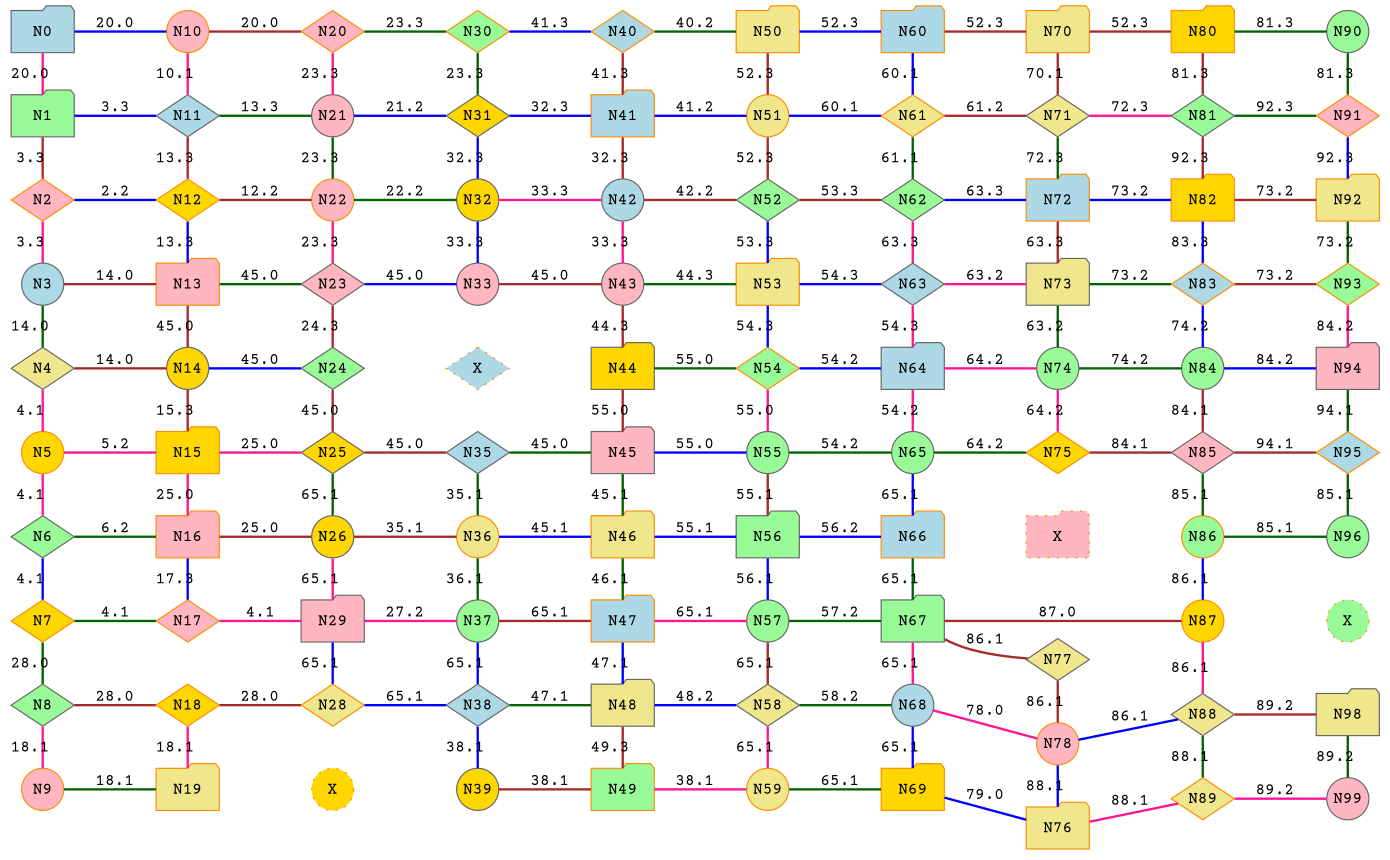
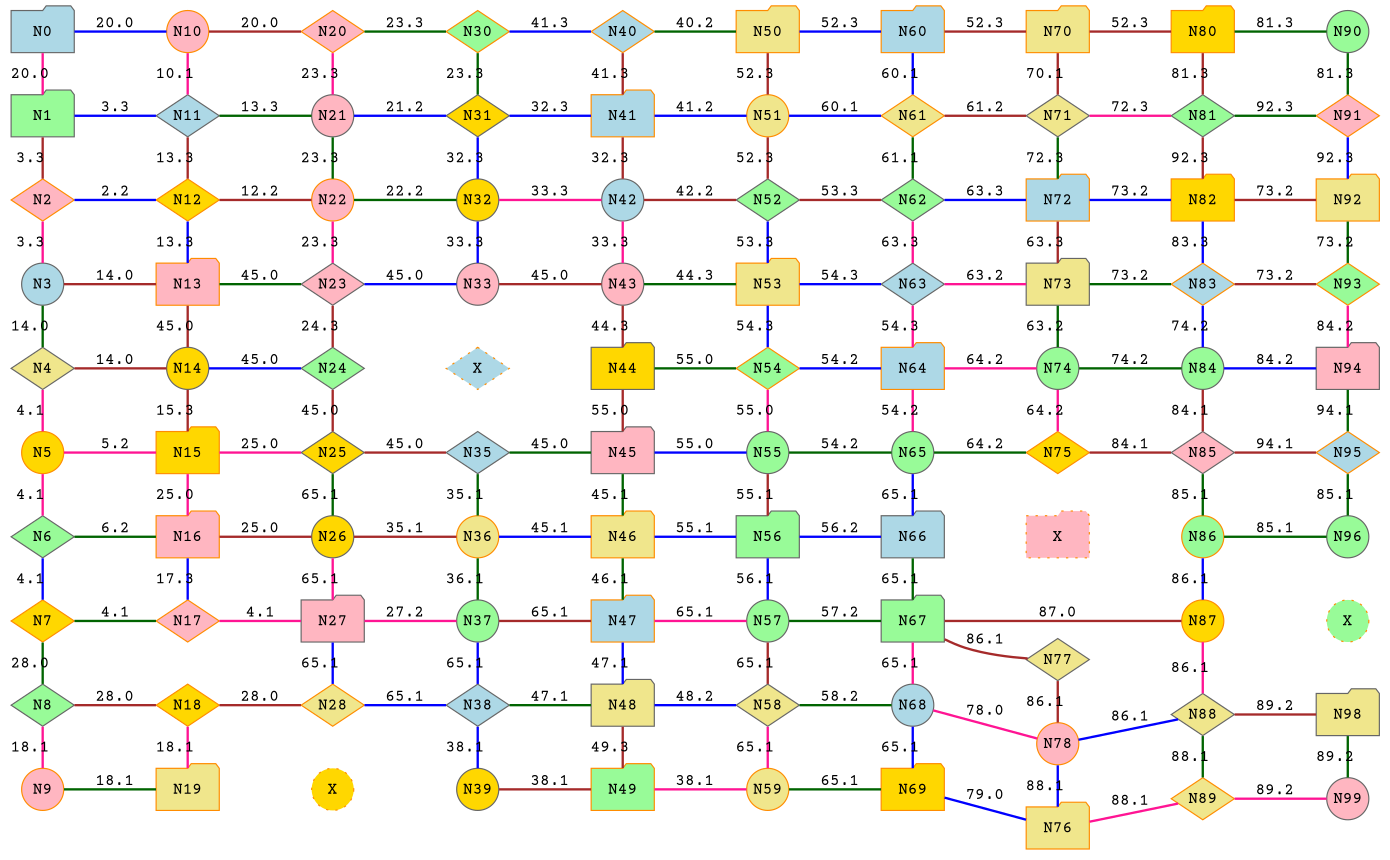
node "N64": color gray40 -> darkorange
node "N66": color darkorange -> gray40
node "N29": label "N29" -> "N27"
